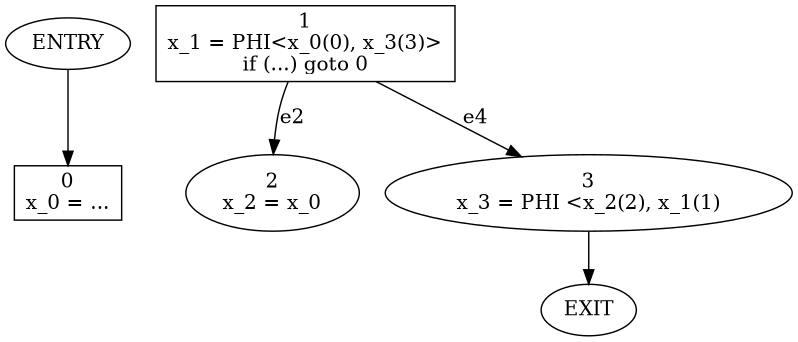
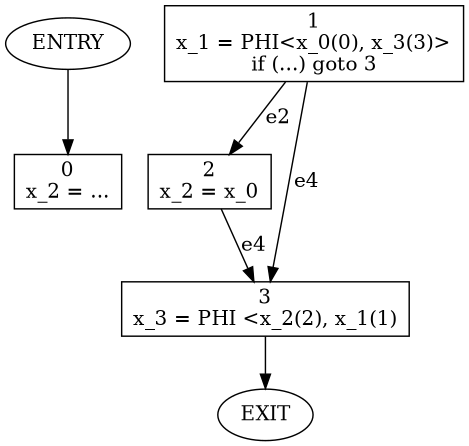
node "1 x_1 = PHI<x_0(0), x_3(3)> if (...) goto 0": label "1 x_1 = PHI<x_0(0), x_3(3)> if (...) goto 0" -> "1 x_1 = PHI<x_0(0), x_3(3)> if (...) goto 3"
node "0 x_0 = ...": label "0 x_0 = ..." -> "0 x_2 = ..."
node "2 x_2 = x_0": shape ellipse -> box
node "3 x_3 = PHI <x_2(2), x_1(1)": shape ellipse -> box
edge "2 x_2 = x_0" -> "3 x_3 = PHI <x_2(2), x_1(1)": added, label "e4"
